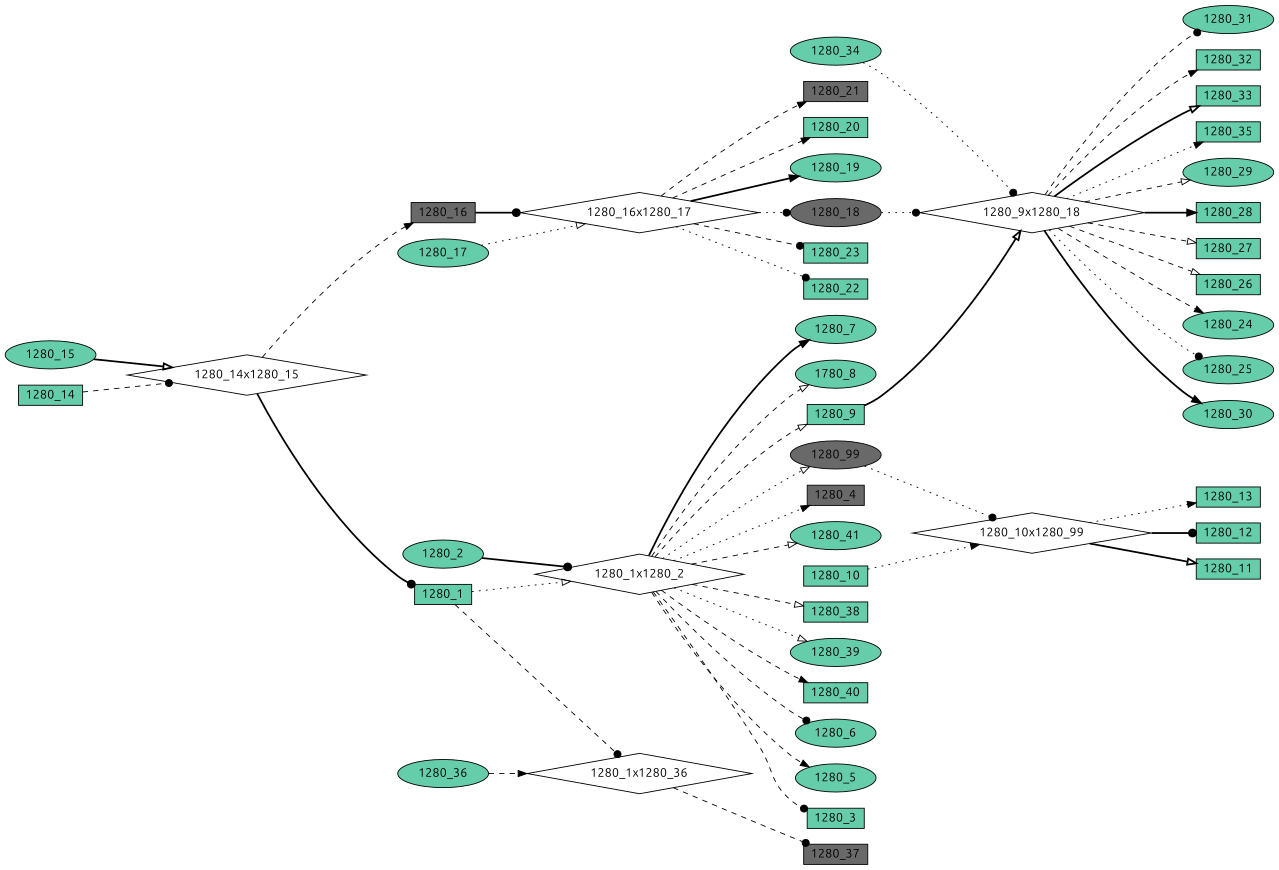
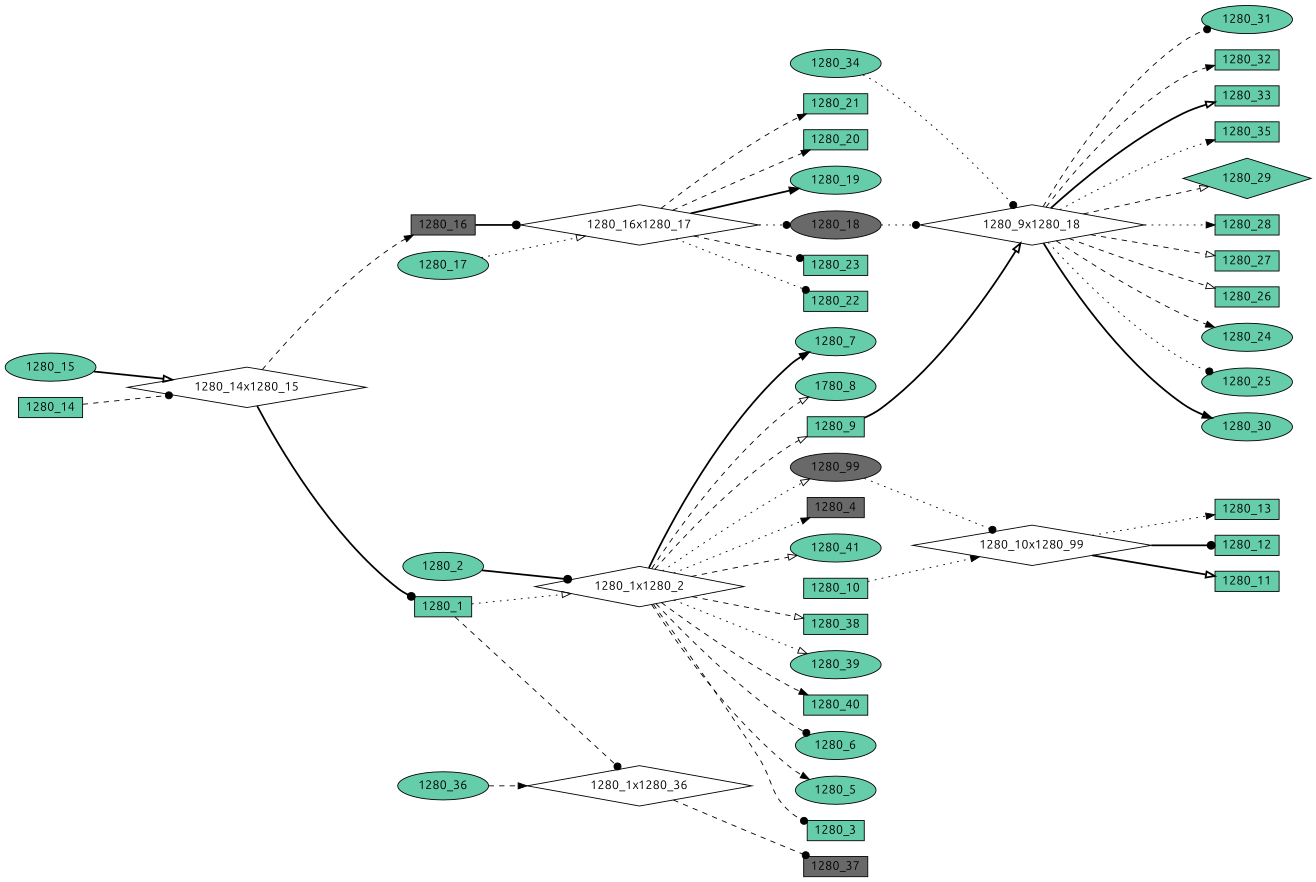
node "1280_21": fillcolor dimgrey -> aquamarine3
node "1280_29": shape ellipse -> diamond
edge "1280_9x1280_18" -> "1280_28": style bold -> dotted
